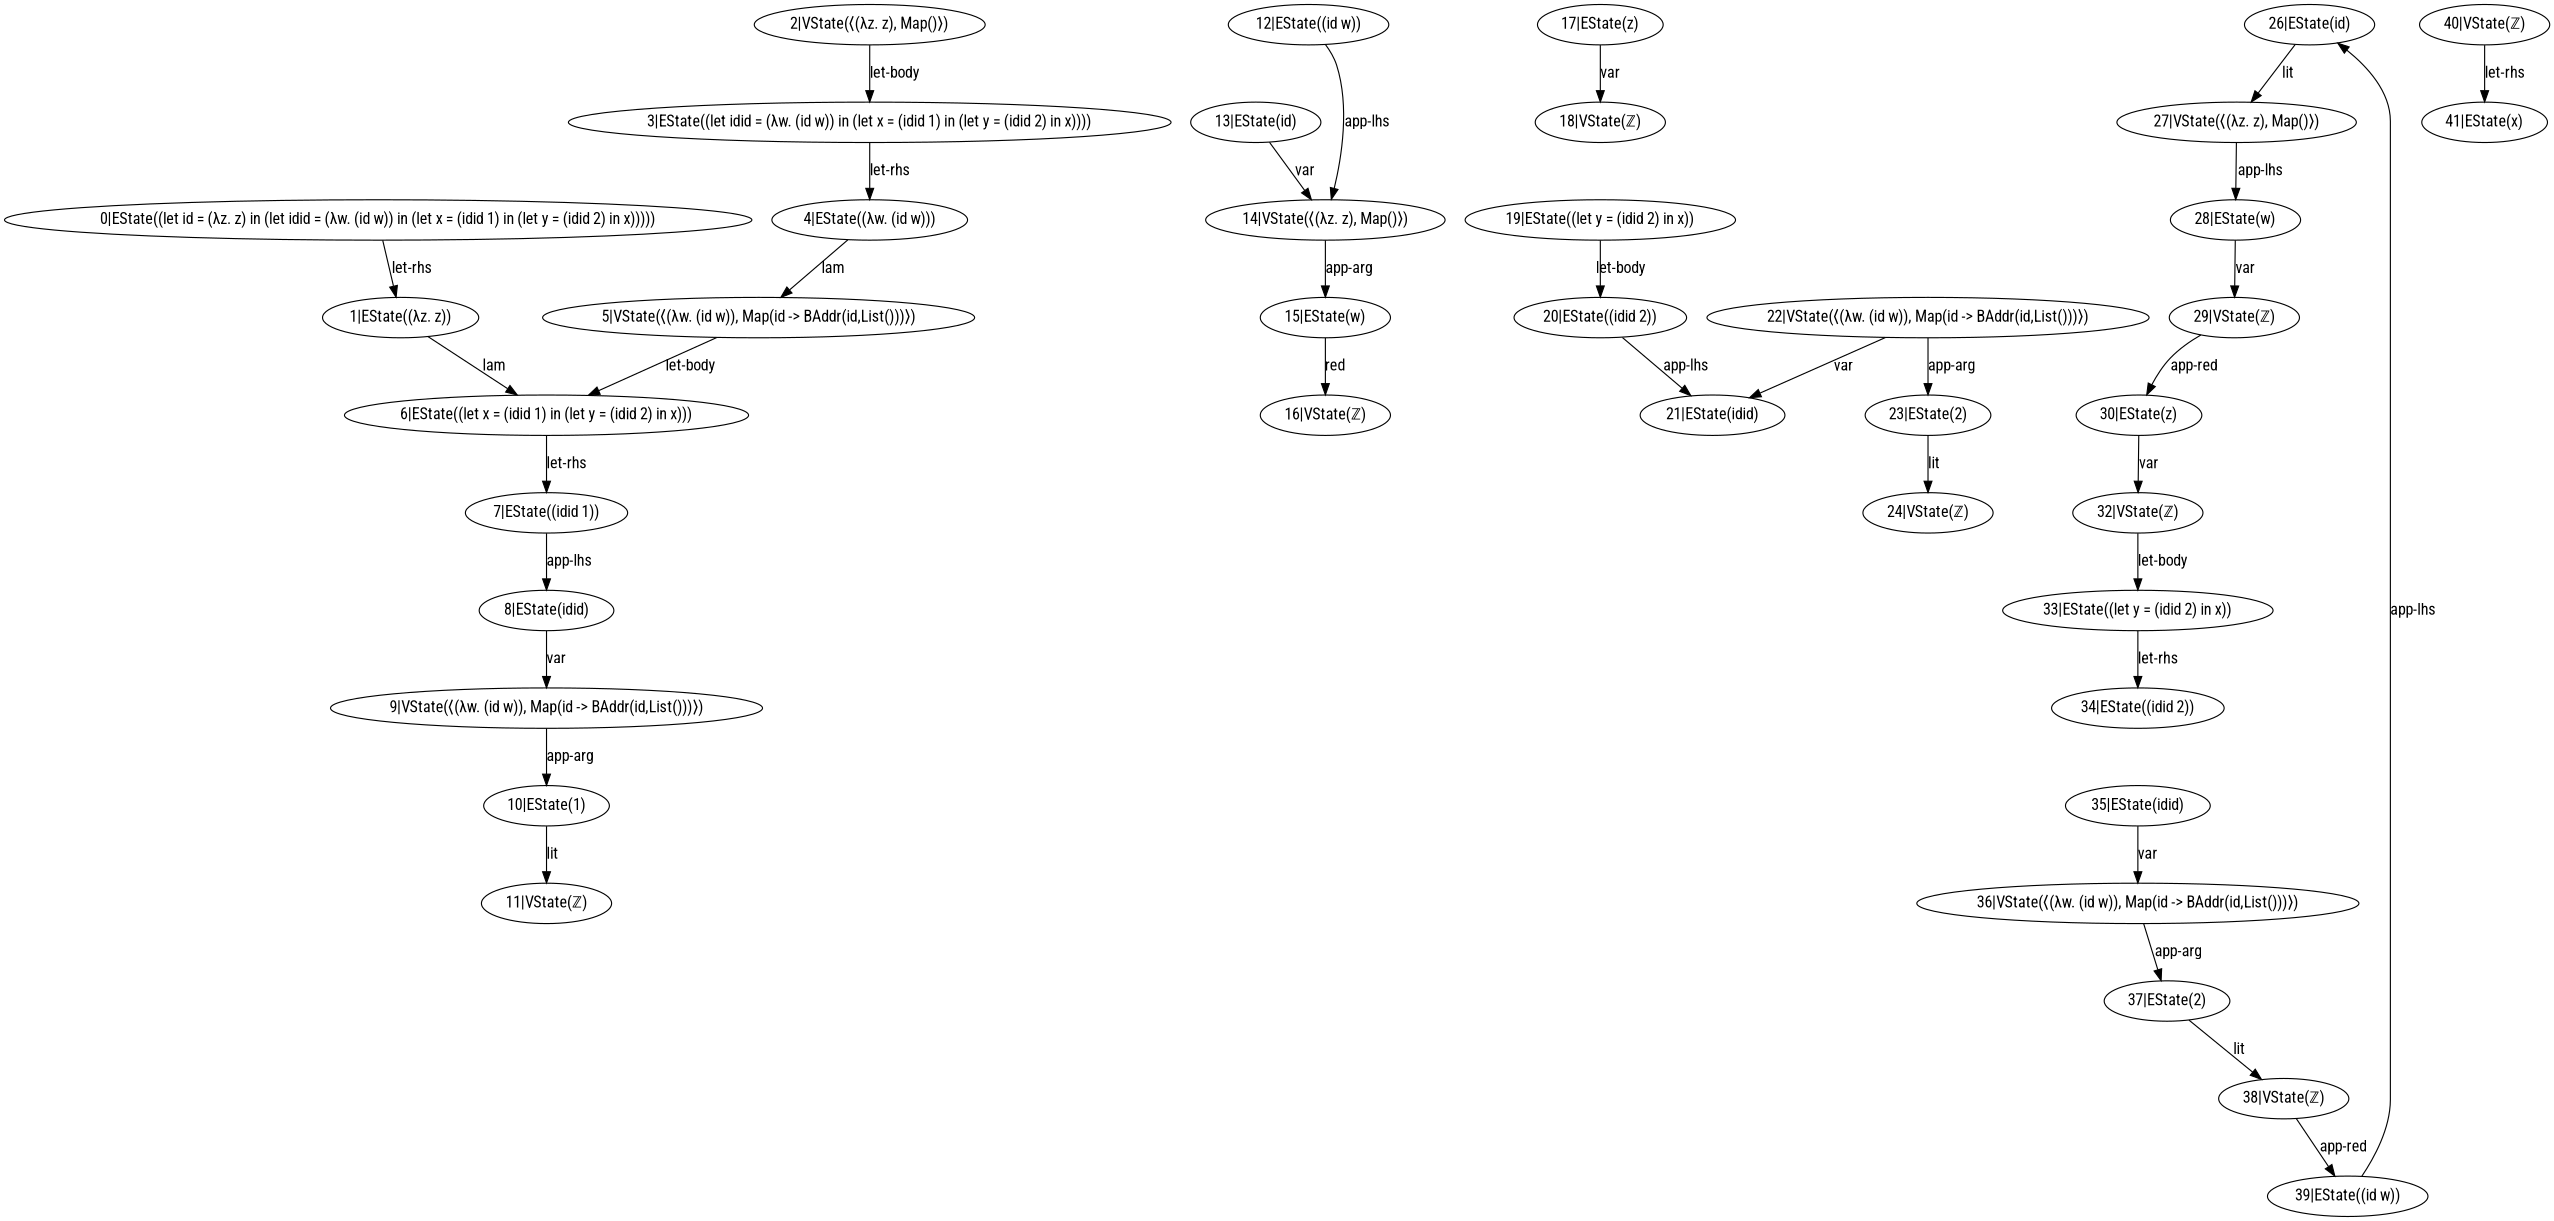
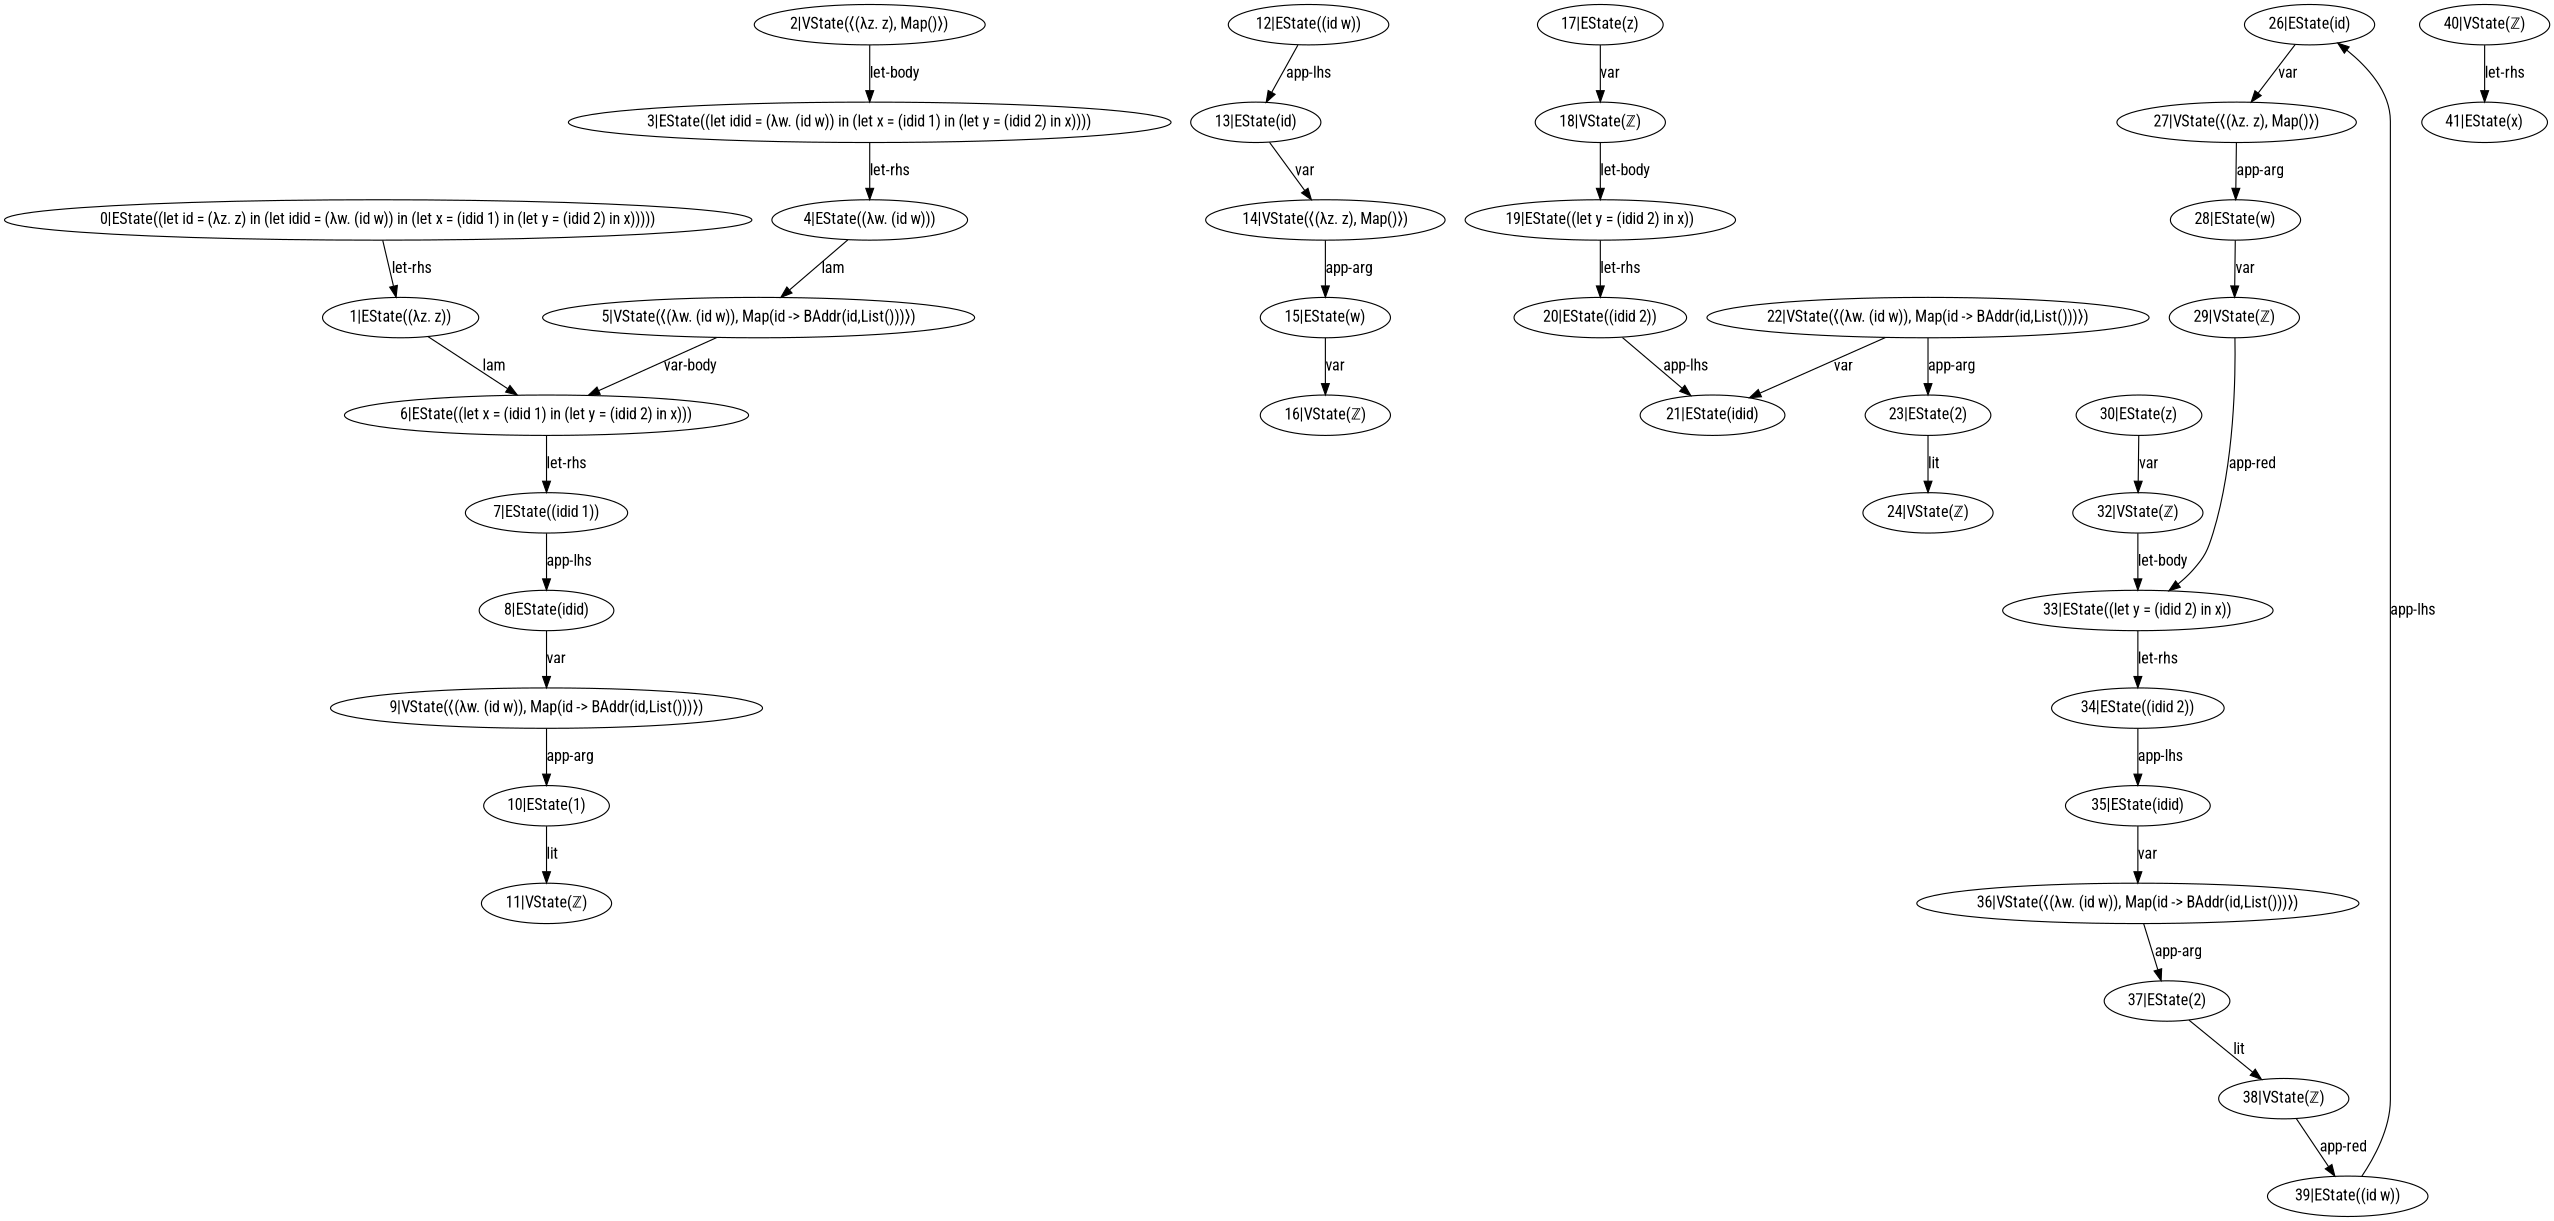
edge "26|EState(id)" -> "27|VState(⟨(λz. z), Map()⟩)": label "lit" -> "var"
edge "12|EState((id w))" -> "14|VState(⟨(λz. z), Map()⟩)": now "12|EState((id w))" -> "13|EState(id)"
edge "18|VState(ℤ)" -> "19|EState((let y = (idid 2) in x))": added, label "let-body"
edge "27|VState(⟨(λz. z), Map()⟩)" -> "28|EState(w)": label "app-lhs" -> "app-arg"
edge "19|EState((let y = (idid 2) in x))" -> "20|EState((idid 2))": label "let-body" -> "let-rhs"
edge "29|VState(ℤ)" -> "30|EState(z)": now "29|VState(ℤ)" -> "33|EState((let y = (idid 2) in x))"
edge "5|VState(⟨(λw. (id w)), Map(id -> BAddr(id,List()))⟩)" -> "6|EState((let x = (idid 1) in (let y = (idid 2) in x)))": label "let-body" -> "var-body"
edge "15|EState(w)" -> "16|VState(ℤ)": label "red" -> "var"
edge "34|EState((idid 2))" -> "35|EState(idid)": added, label "app-lhs"
